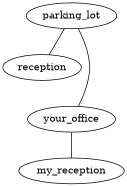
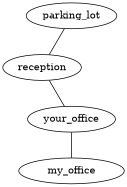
edge "parking_lot" -- "your_office": now "reception" -- "your_office"
node "my_reception": label "my_reception" -> "my_office"
